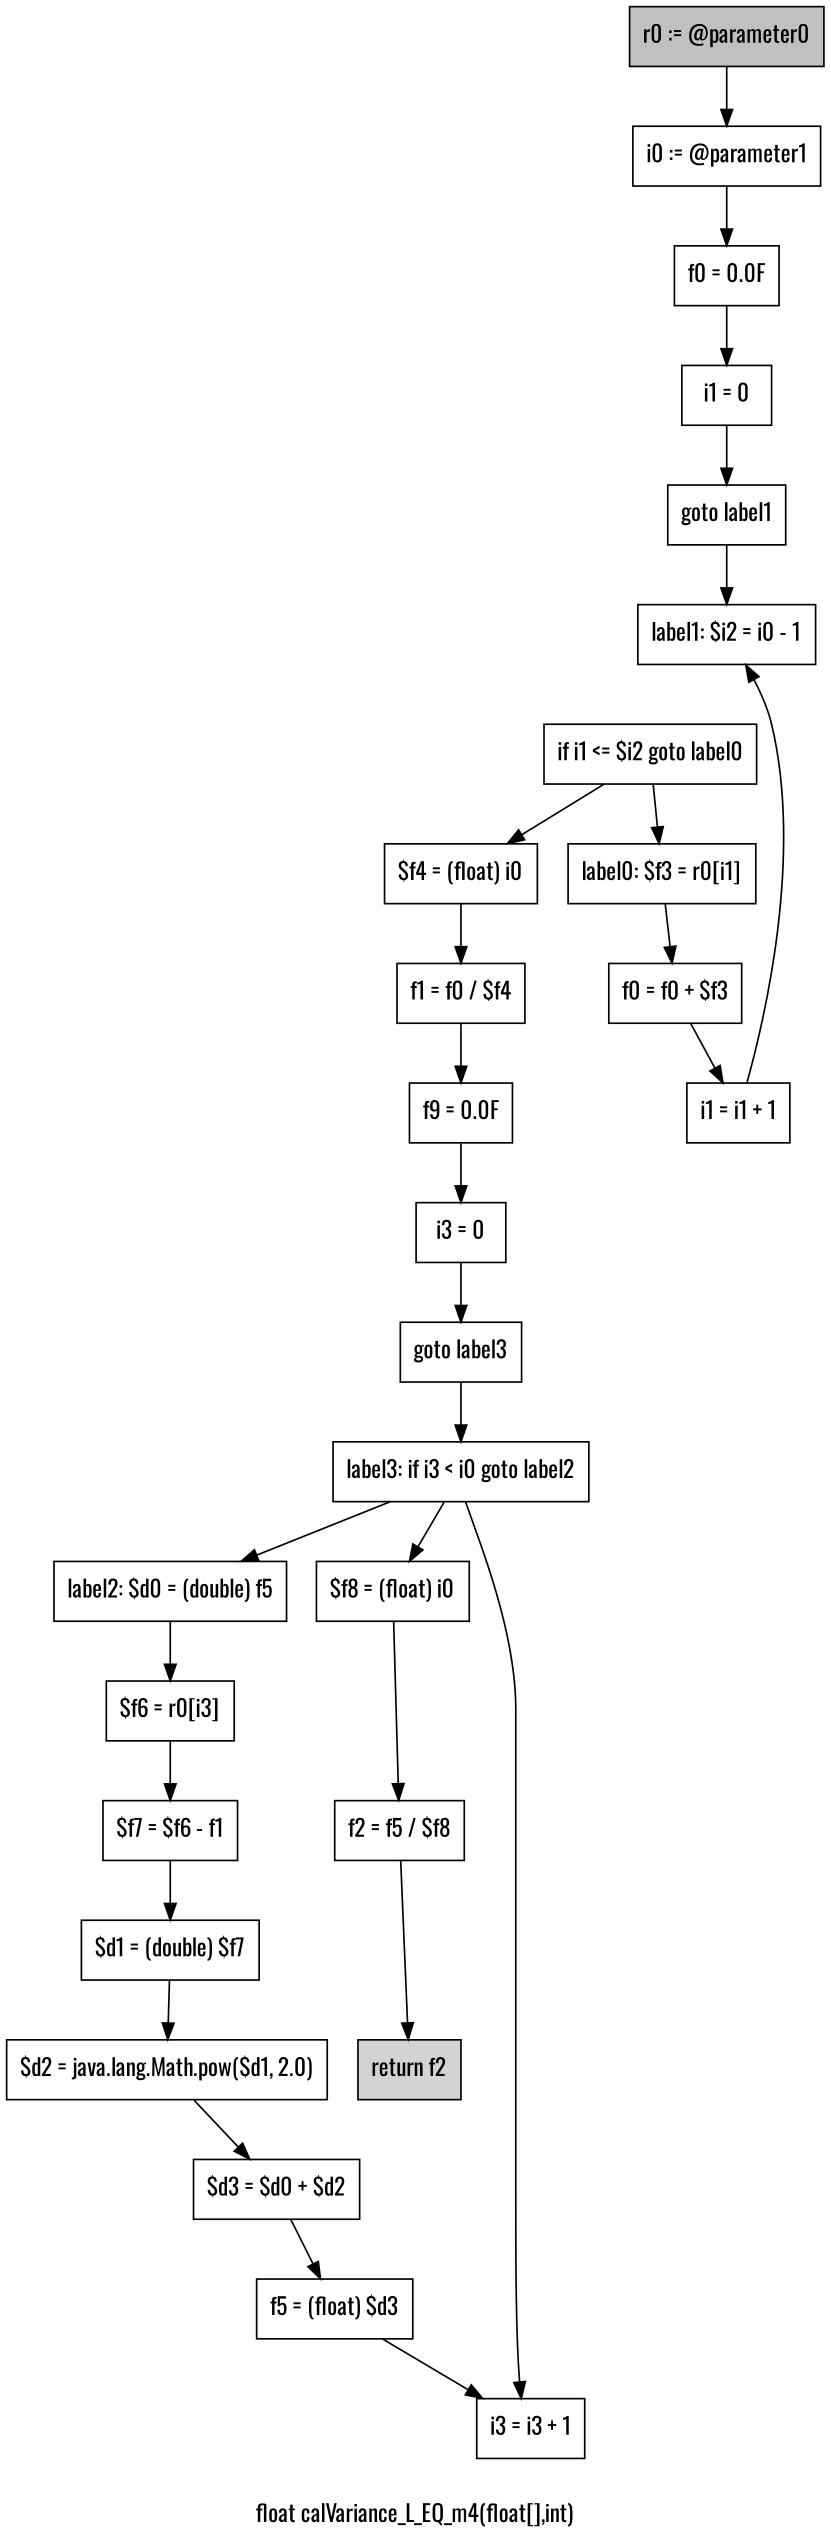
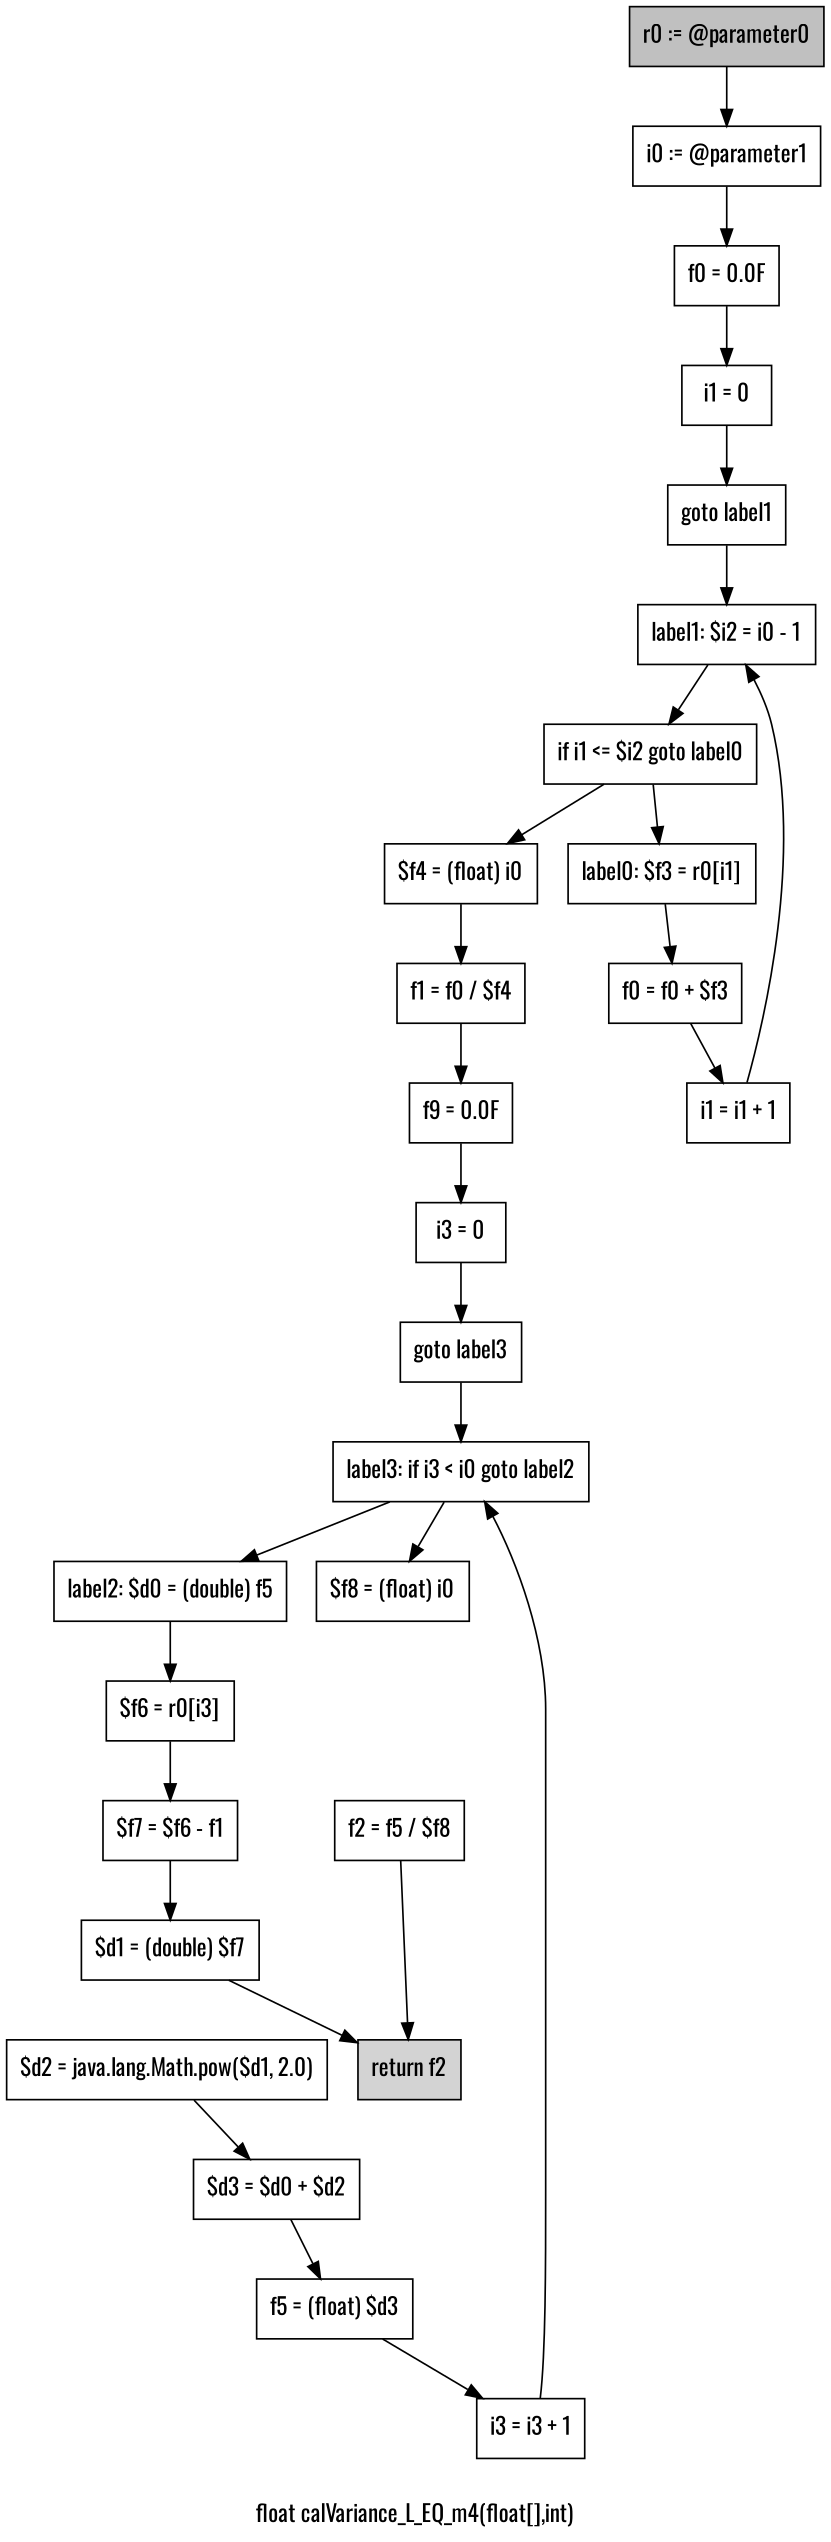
edge "label1: $i2 = i0 - 1" -> "if i1 <= $i2 goto label0": added
edge "$f8 = (float) i0" -> "f2 = f5 / $f8": removed
edge "label3: if i3 < i0 goto label2" -> "i3 = i3 + 1": reversed
edge "$d1 = (double) $f7" -> "$d2 = java.lang.Math.pow($d1, 2.0)": now "$d1 = (double) $f7" -> "return f2"
